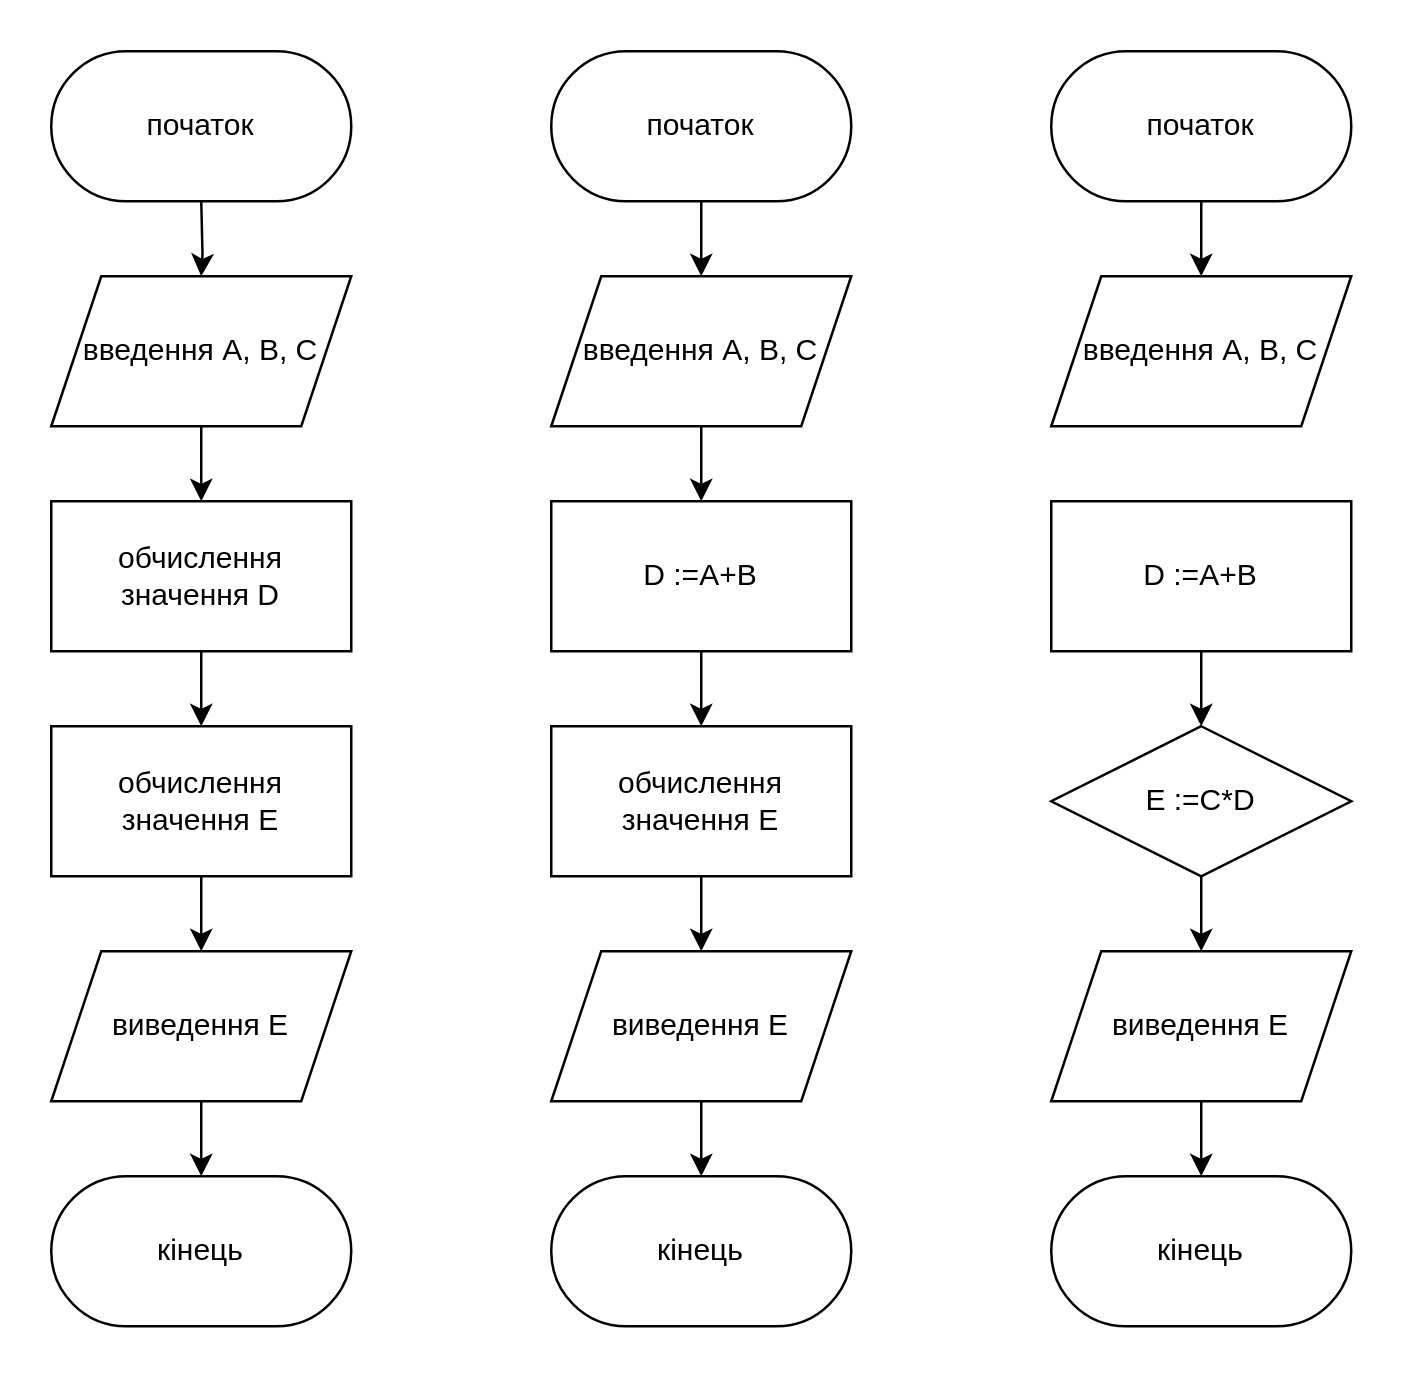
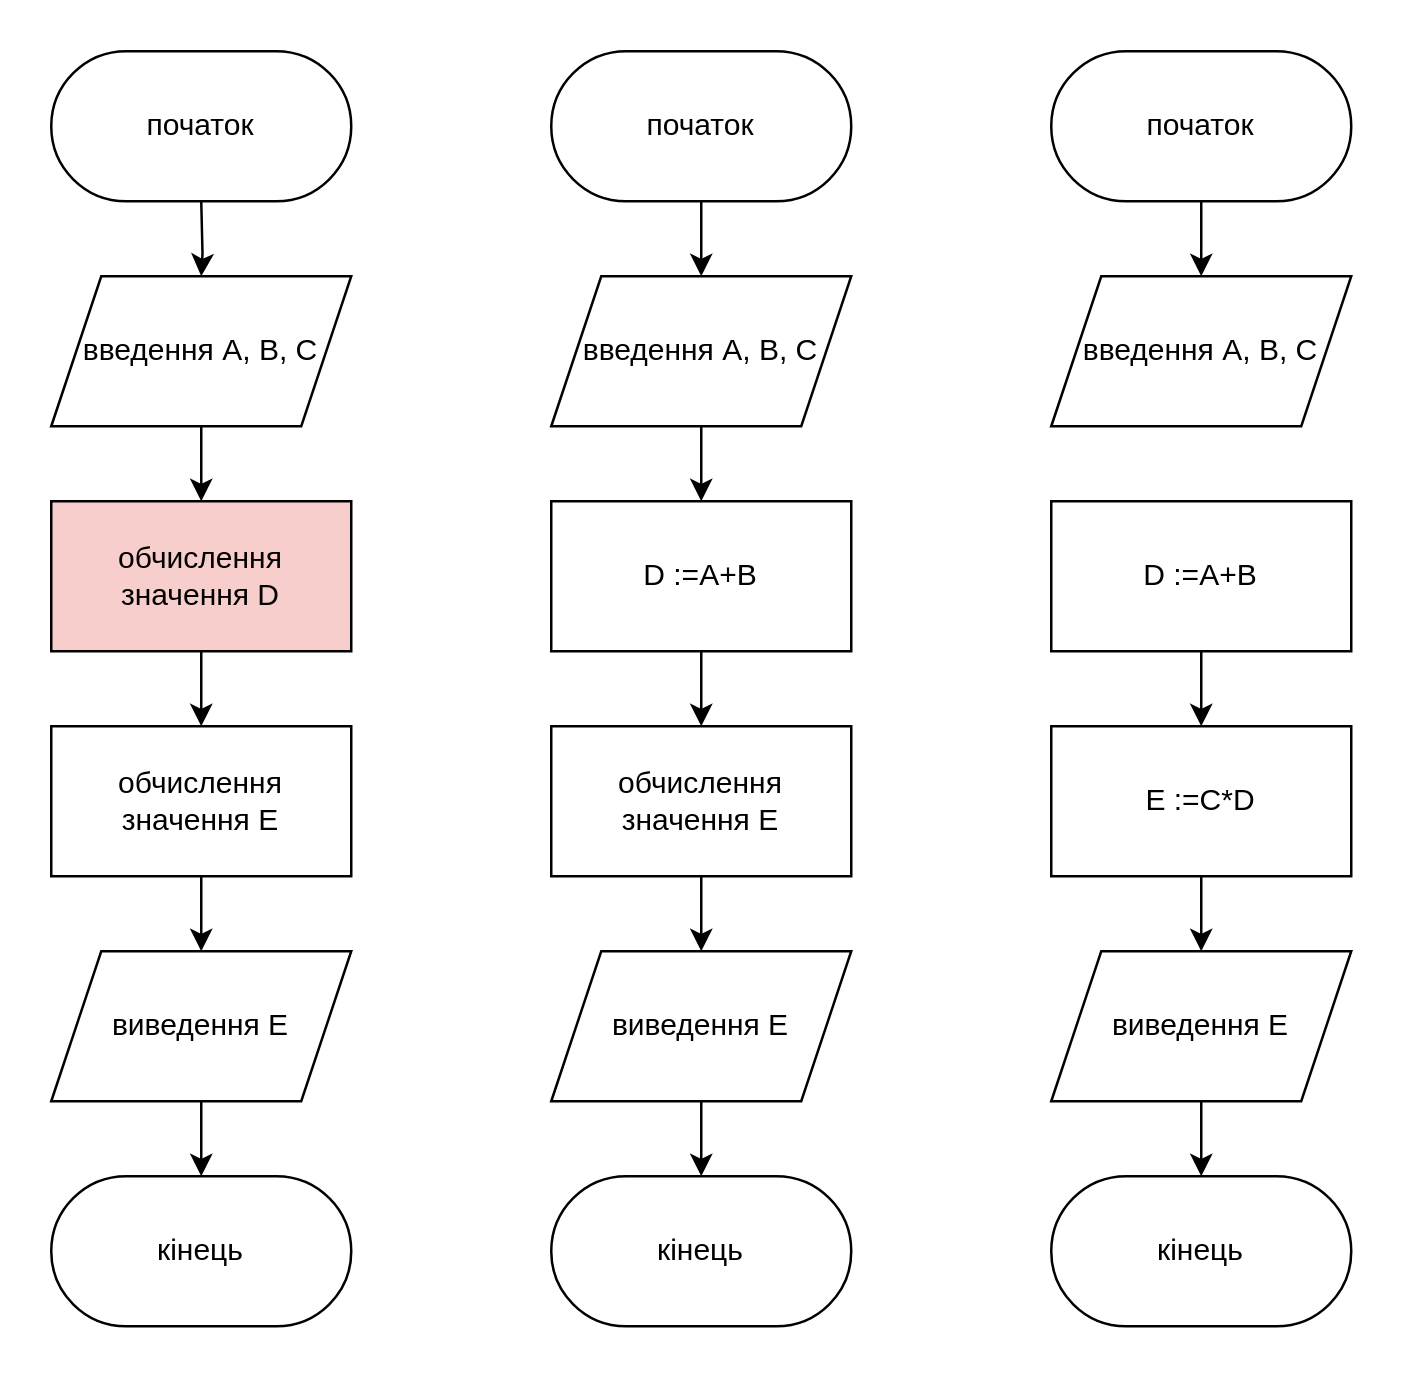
node "обчислення значення D": fillcolor #ffffff -> #f8cecc
node "E :=C*D": shape diamond -> rectangle
